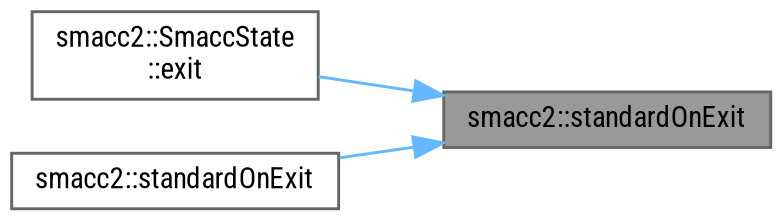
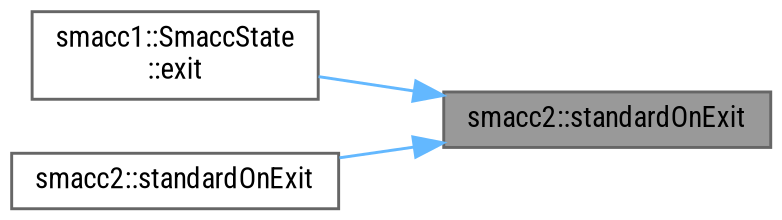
node "smacc2::SmaccState ::exit": label "smacc2::SmaccState ::exit" -> "smacc1::SmaccState ::exit"
